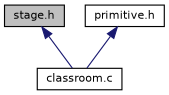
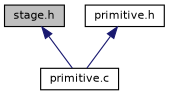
node "classroom.c": label "classroom.c" -> "primitive.c"
